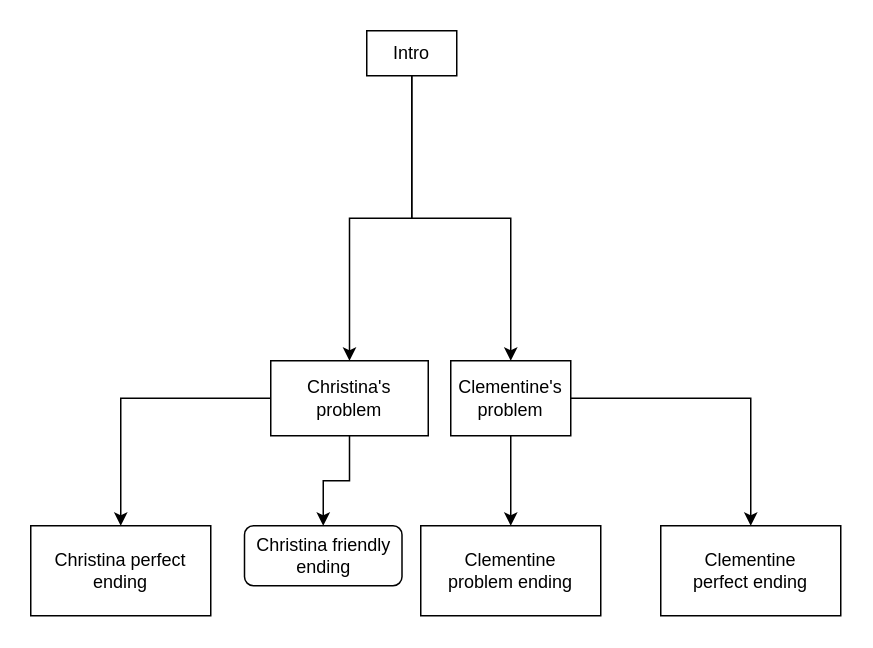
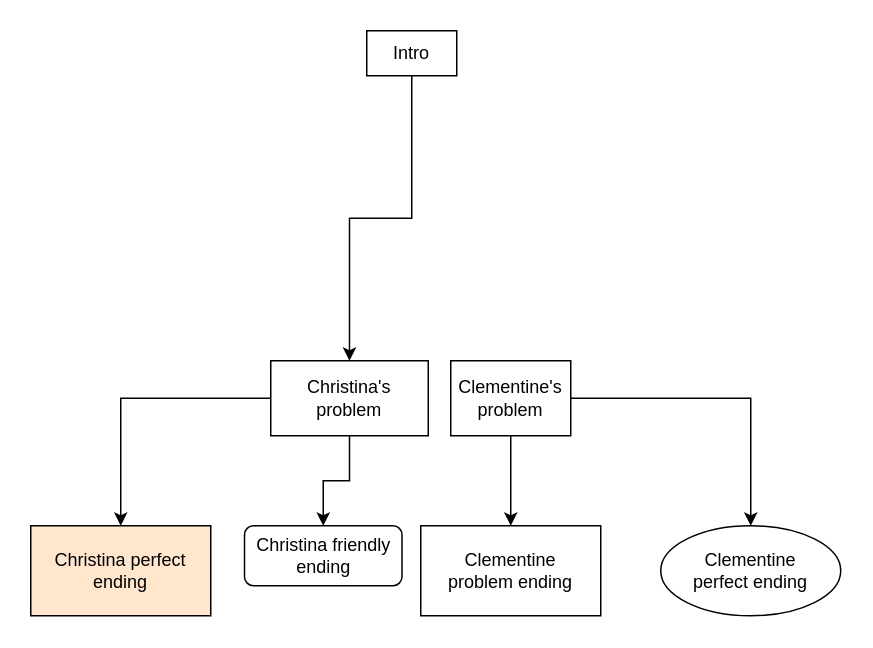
edge "Intro" -> "Clementine's problem": removed
node "Christina perfect ending": fillcolor #ffffff -> #ffe6cc
node "Clementine perfect ending": shape rectangle -> ellipse
